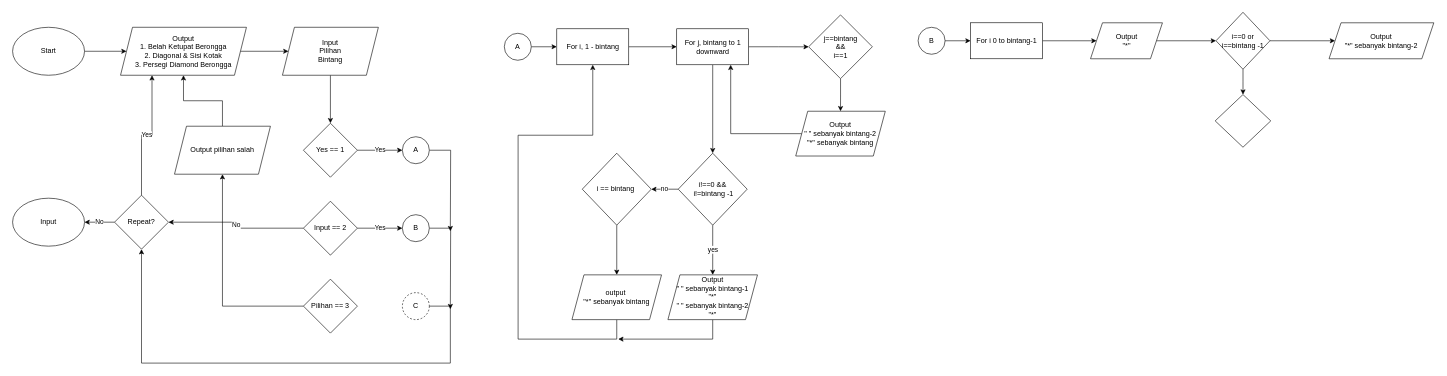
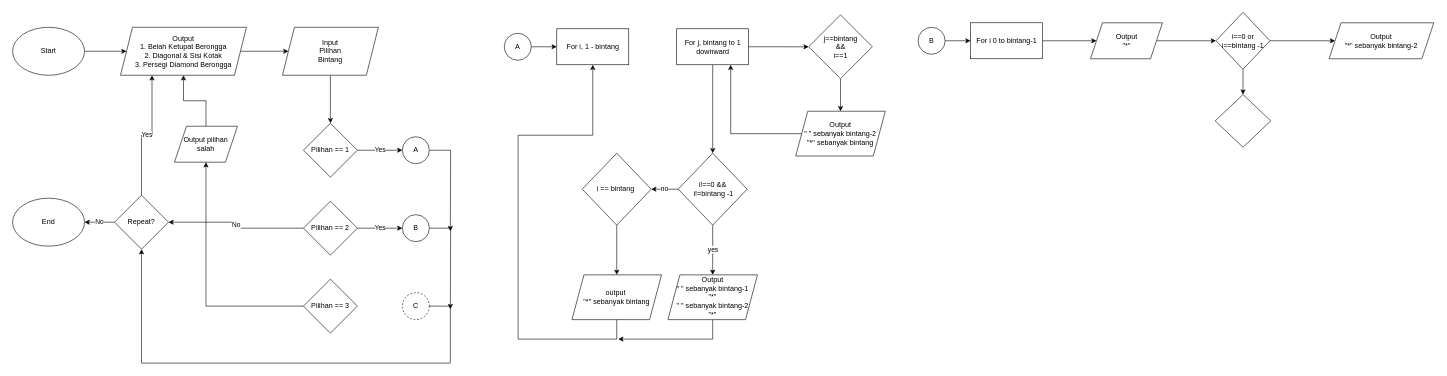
edge "For i, 1 - bintang" -> "For j, bintang to 1 downward": removed
node "Output pilihan salah": size 96x48 -> 63x36
node "Yes == 1": label "Yes == 1" -> "Pilihan == 1"
node "Input": label "Input" -> "End"
node "Input == 2": label "Input == 2" -> "Pilihan == 2"
